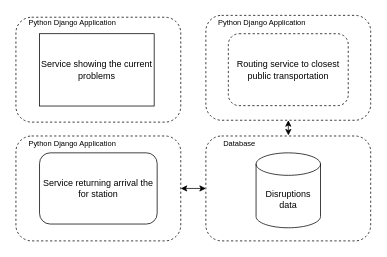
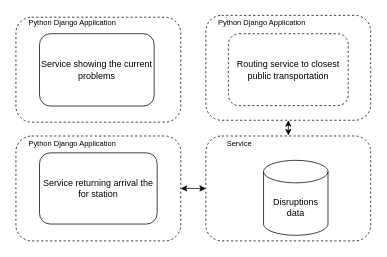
node "Service showing the current problems": shape rectangle -> rounded rectangle
node "Database": label "Database" -> "Service"
node "Disruptions data": moved (288, 191) -> (296, 198)
